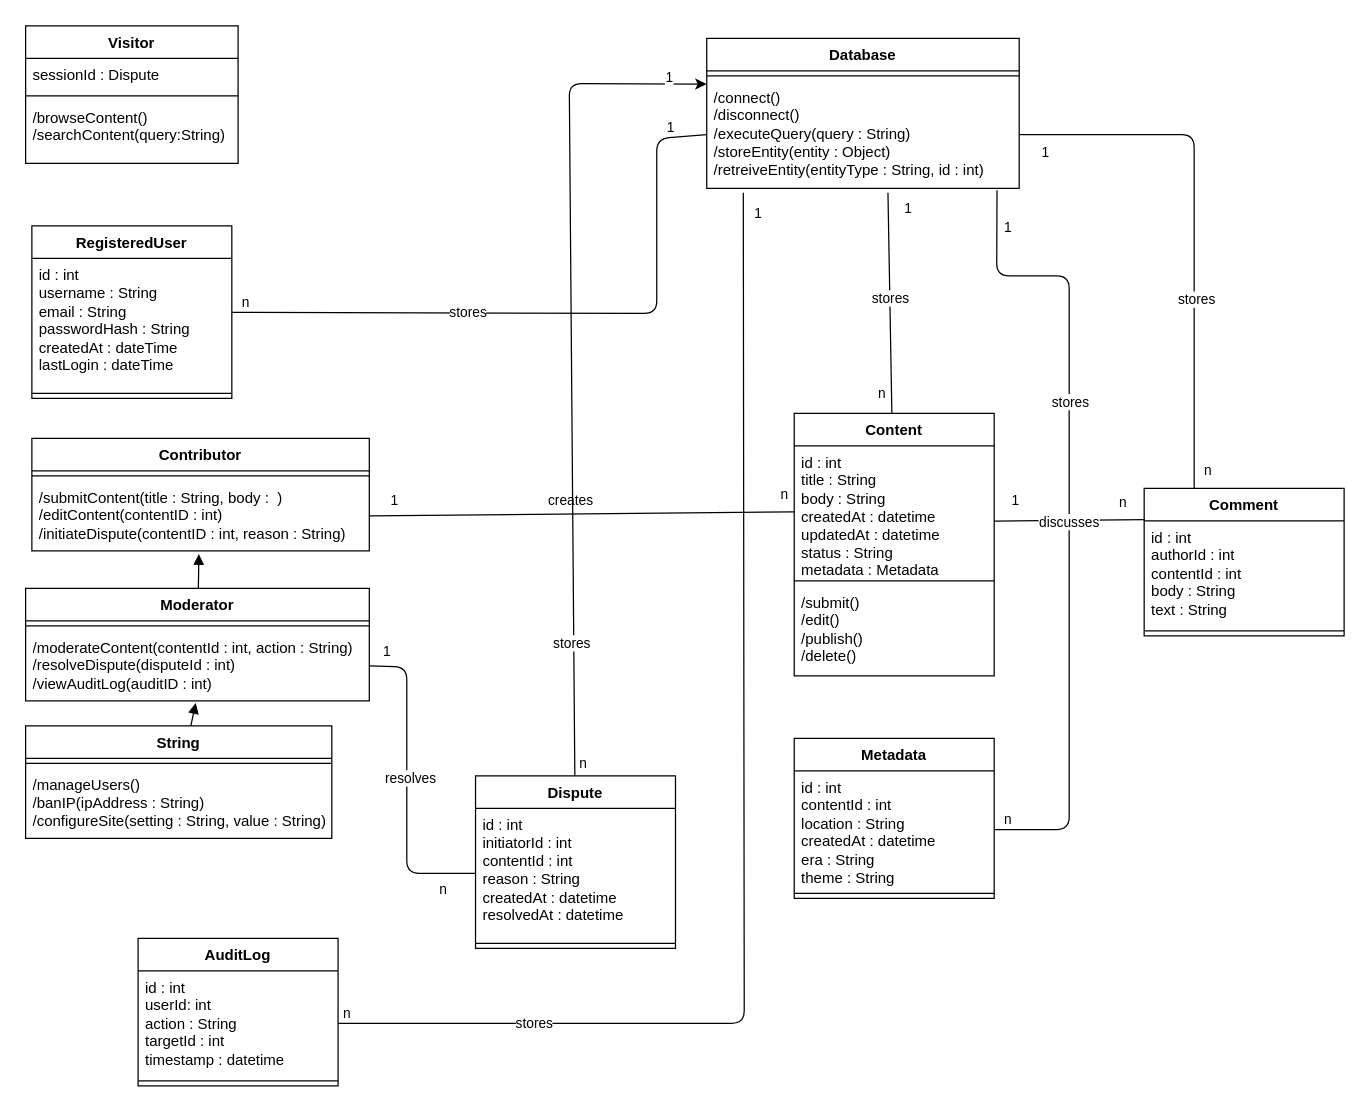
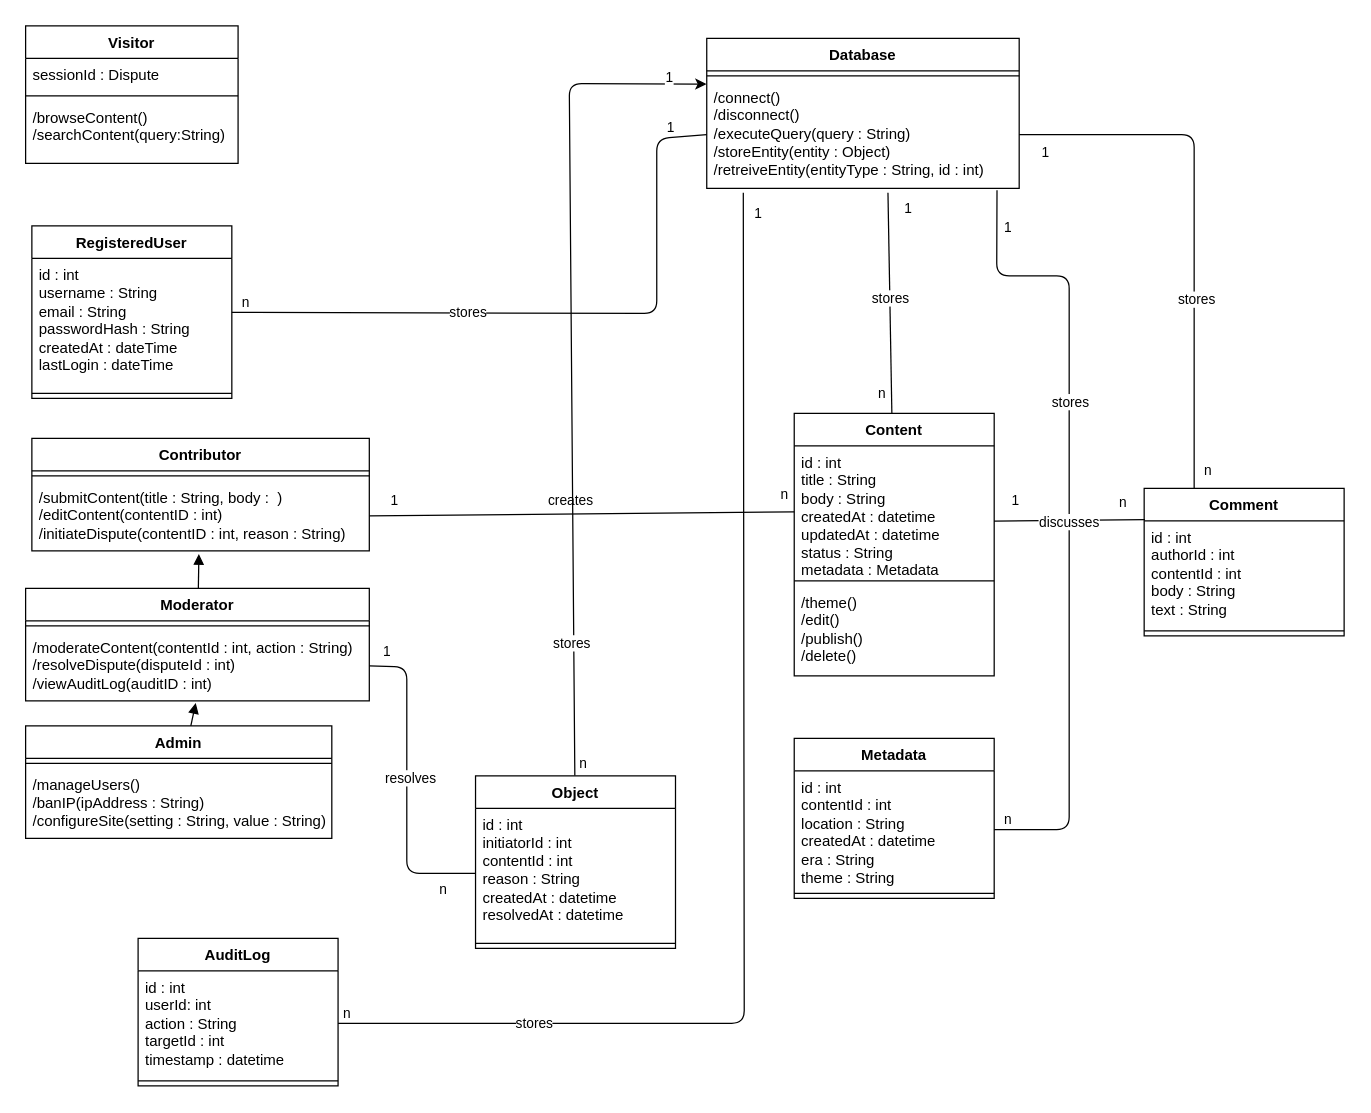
node "/submit() /edit() /publish() /delete()": label "/submit() /edit() /publish() /delete()" -> "/theme() /edit() /publish() /delete()"
node "String": label "String" -> "Admin"
node "Dispute": label "Dispute" -> "Object"
